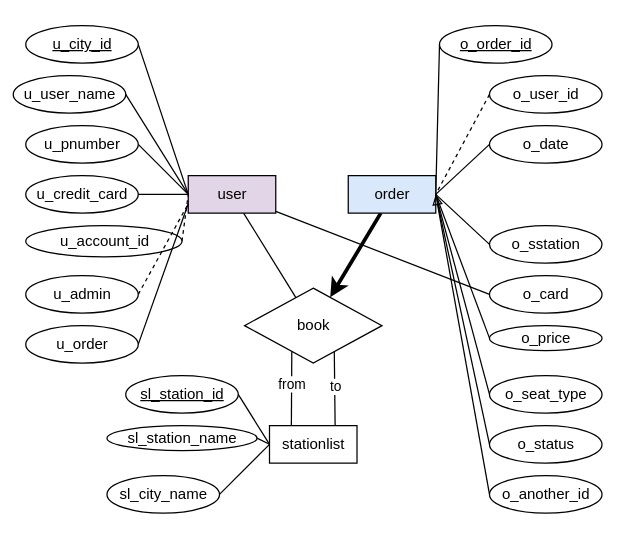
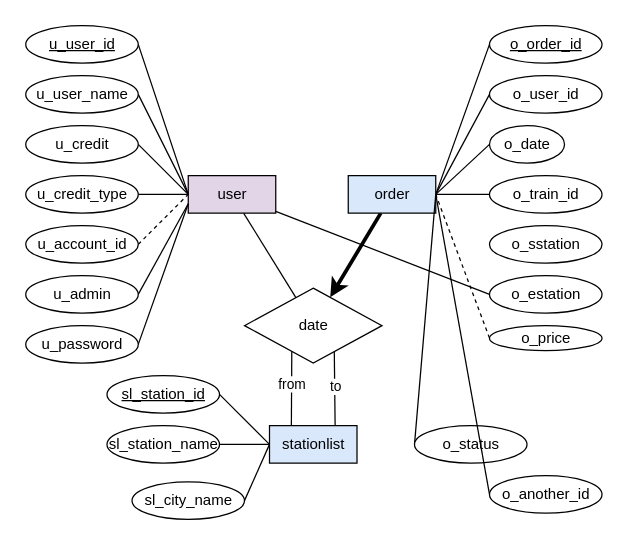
node "u_city_id": label "u_city_id" -> "u_user_id"
node "o_order_id": moved (496, 44) -> (546, 44)
node "u_user_name": moved (69, 94) -> (82, 94)
edge "o_user_id" -- "order": style dashed -> solid
node "u_pnumber": label "u_pnumber" -> "u_credit"
node "o_date": size 113x38 -> 75x38
node "u_credit_card": label "u_credit_card" -> "u_credit_type"
edge "order" -- "o_train_id": added
node "o_train_id": added
edge "order" -- "o_sstation": removed
node "u_account_id": size 156x31 -> 113x38
edge "user" -- "u_admin": style dashed -> solid
edge "o_another_id" -> "order": arrowhead block -> none
edge "order" -- "o_price": style solid -> dashed
node "o_card": label "o_card" -> "o_estation"
edge "order" -- "o_seat_type": removed
node "book": label "book" -> "date"
node "u_order": label "u_order" -> "u_password"
node "sl_station_id": moved (182, 394) -> (163, 394)
node "o_seat_type": removed
node "sl_station_name": size 150x25 -> 113x38
node "stationlist": fillcolor #ffffff -> #dae8fc
node "o_status": moved (546, 444) -> (471, 444)
node "sl_city_name": moved (163, 494) -> (188, 501)
